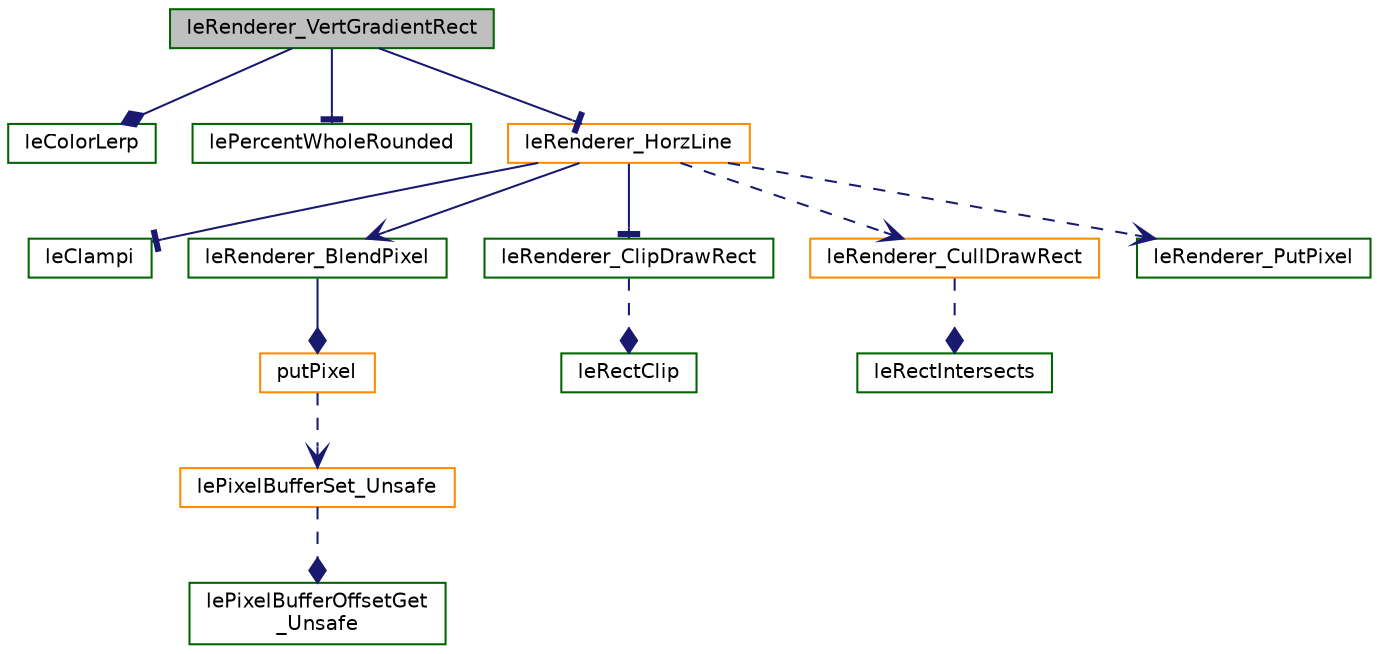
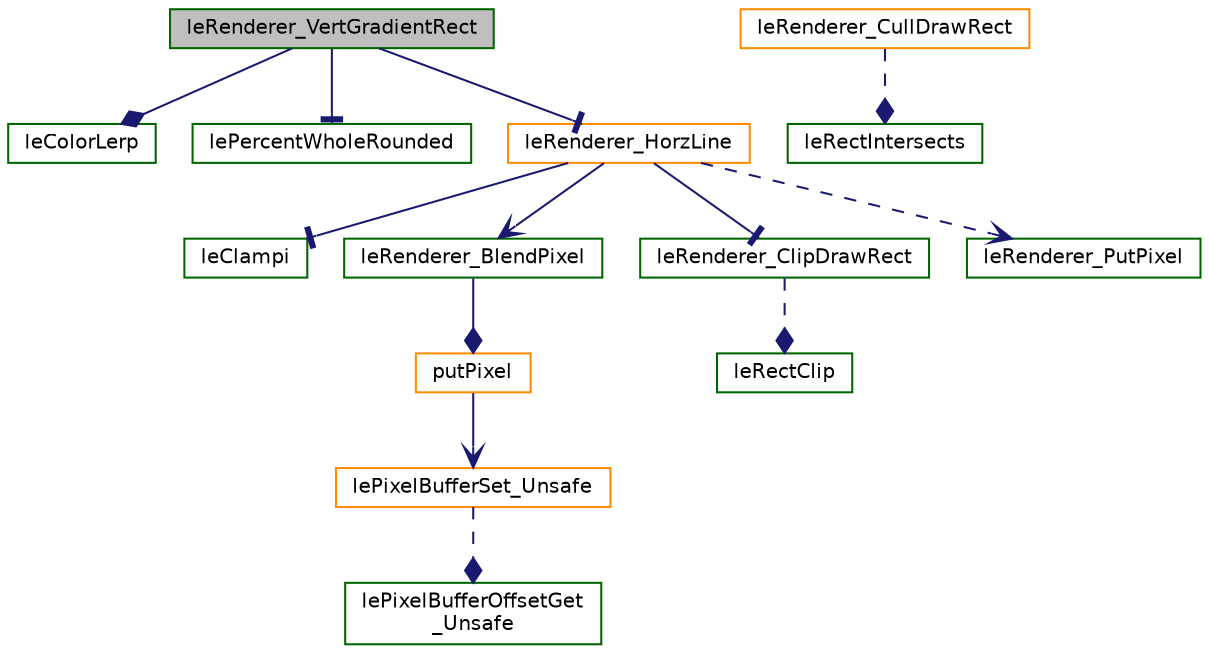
edge "leRenderer_HorzLine" -> "leRenderer_CullDrawRect": removed
edge "putPixel" -> "lePixelBufferSet_Unsafe": style dashed -> solid
